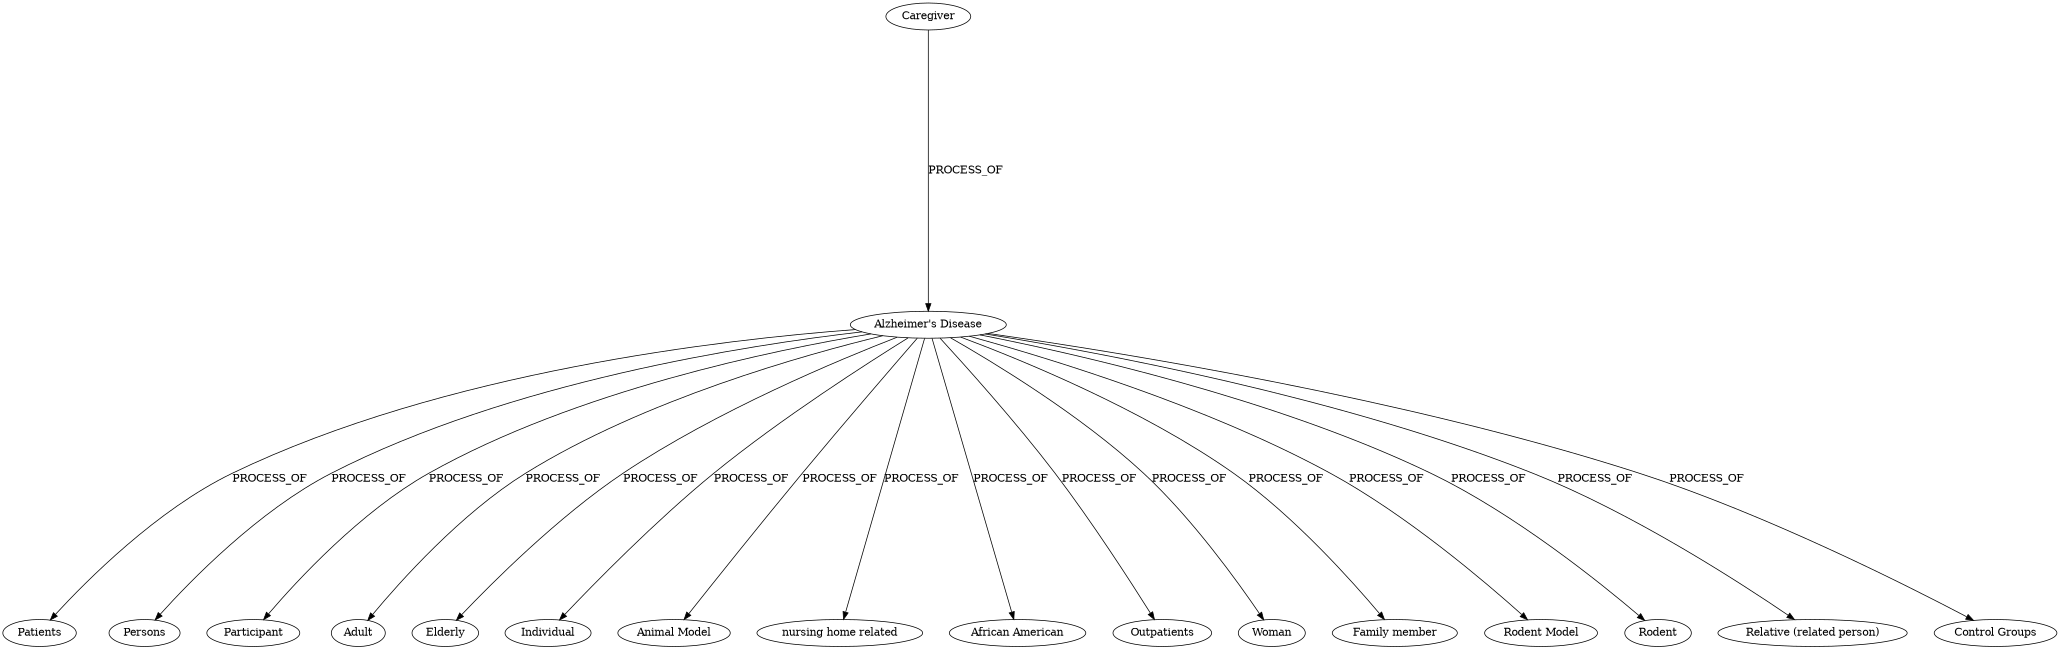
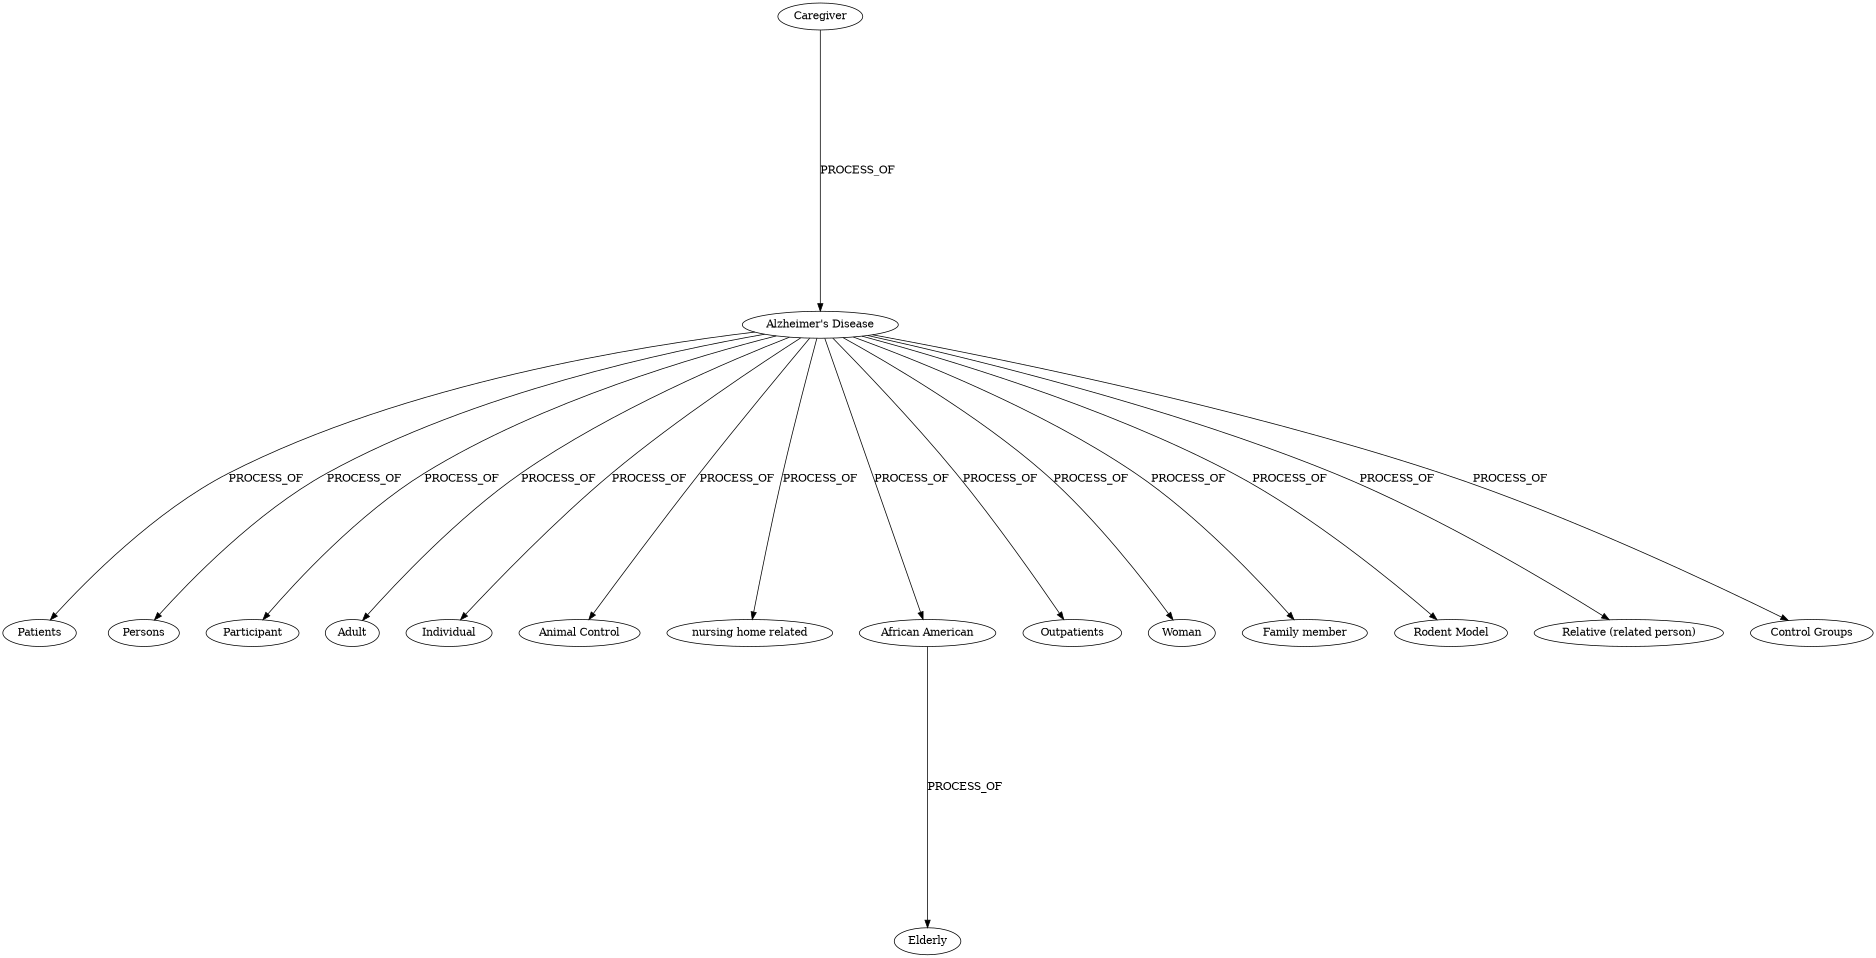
edge "Alzheimer's Disease" -> "Elderly": now "African American" -> "Elderly"
node "Animal Model": label "Animal Model" -> "Animal Control"
node "Rodent": removed
